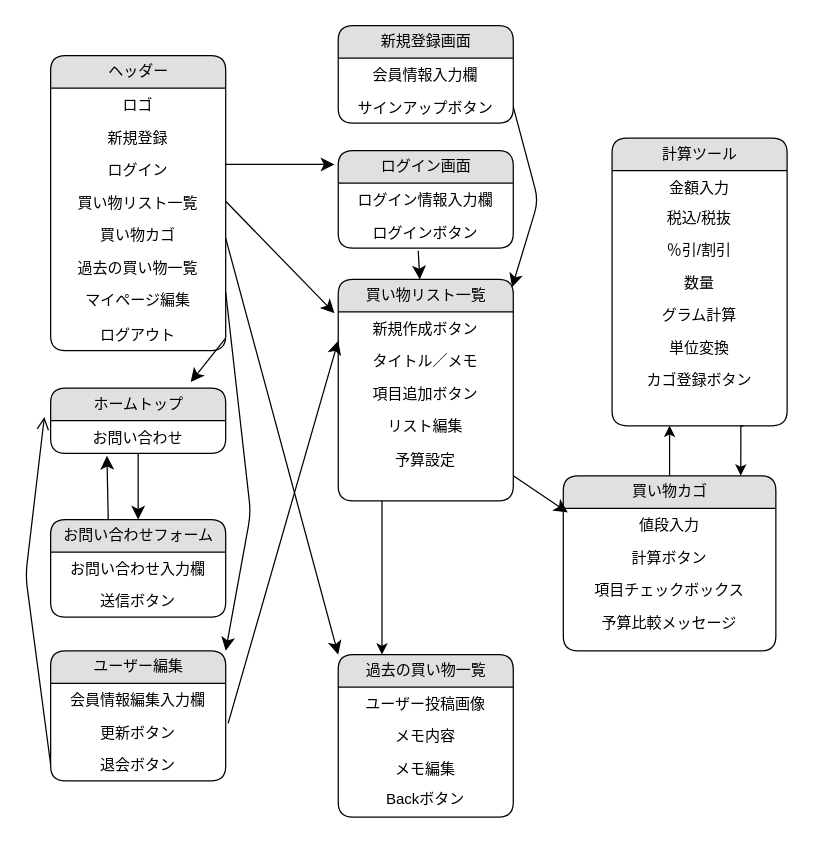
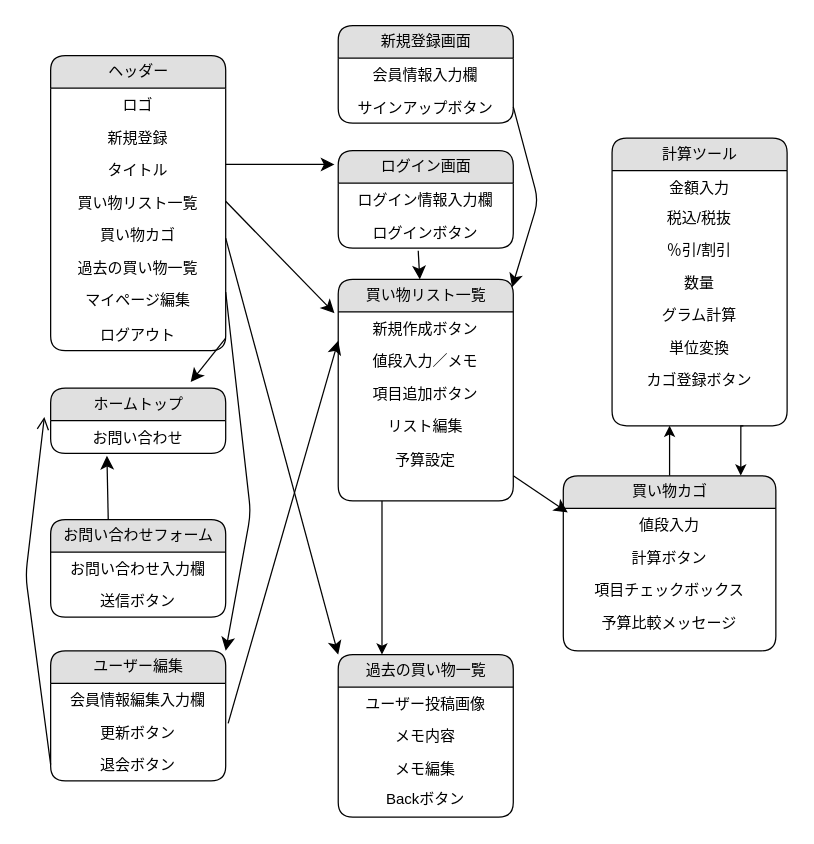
node "ログイン": label "ログイン" -> "タイトル"
node "タイトル／メモ": label "タイトル／メモ" -> "値段入力／メモ"
edge "ホームトップ" -> "お問い合わせフォーム": removed
